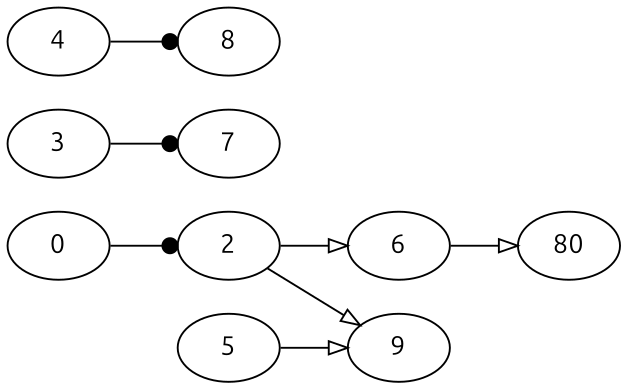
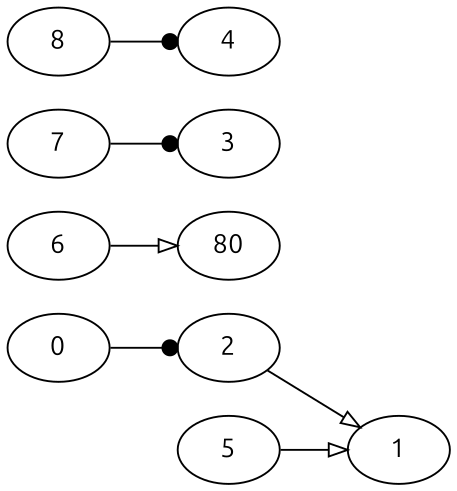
edge "4" -> "8": reversed
edge "3" -> "7": reversed
edge "2" -> "6": removed
node "9": label "9" -> "1"
